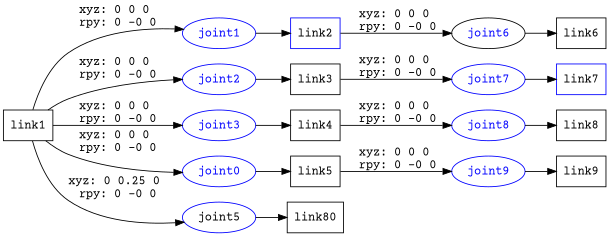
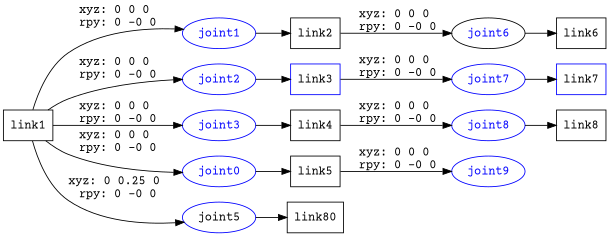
node "link2": color blue -> black
node "link3": color black -> blue
node "link9": removed
